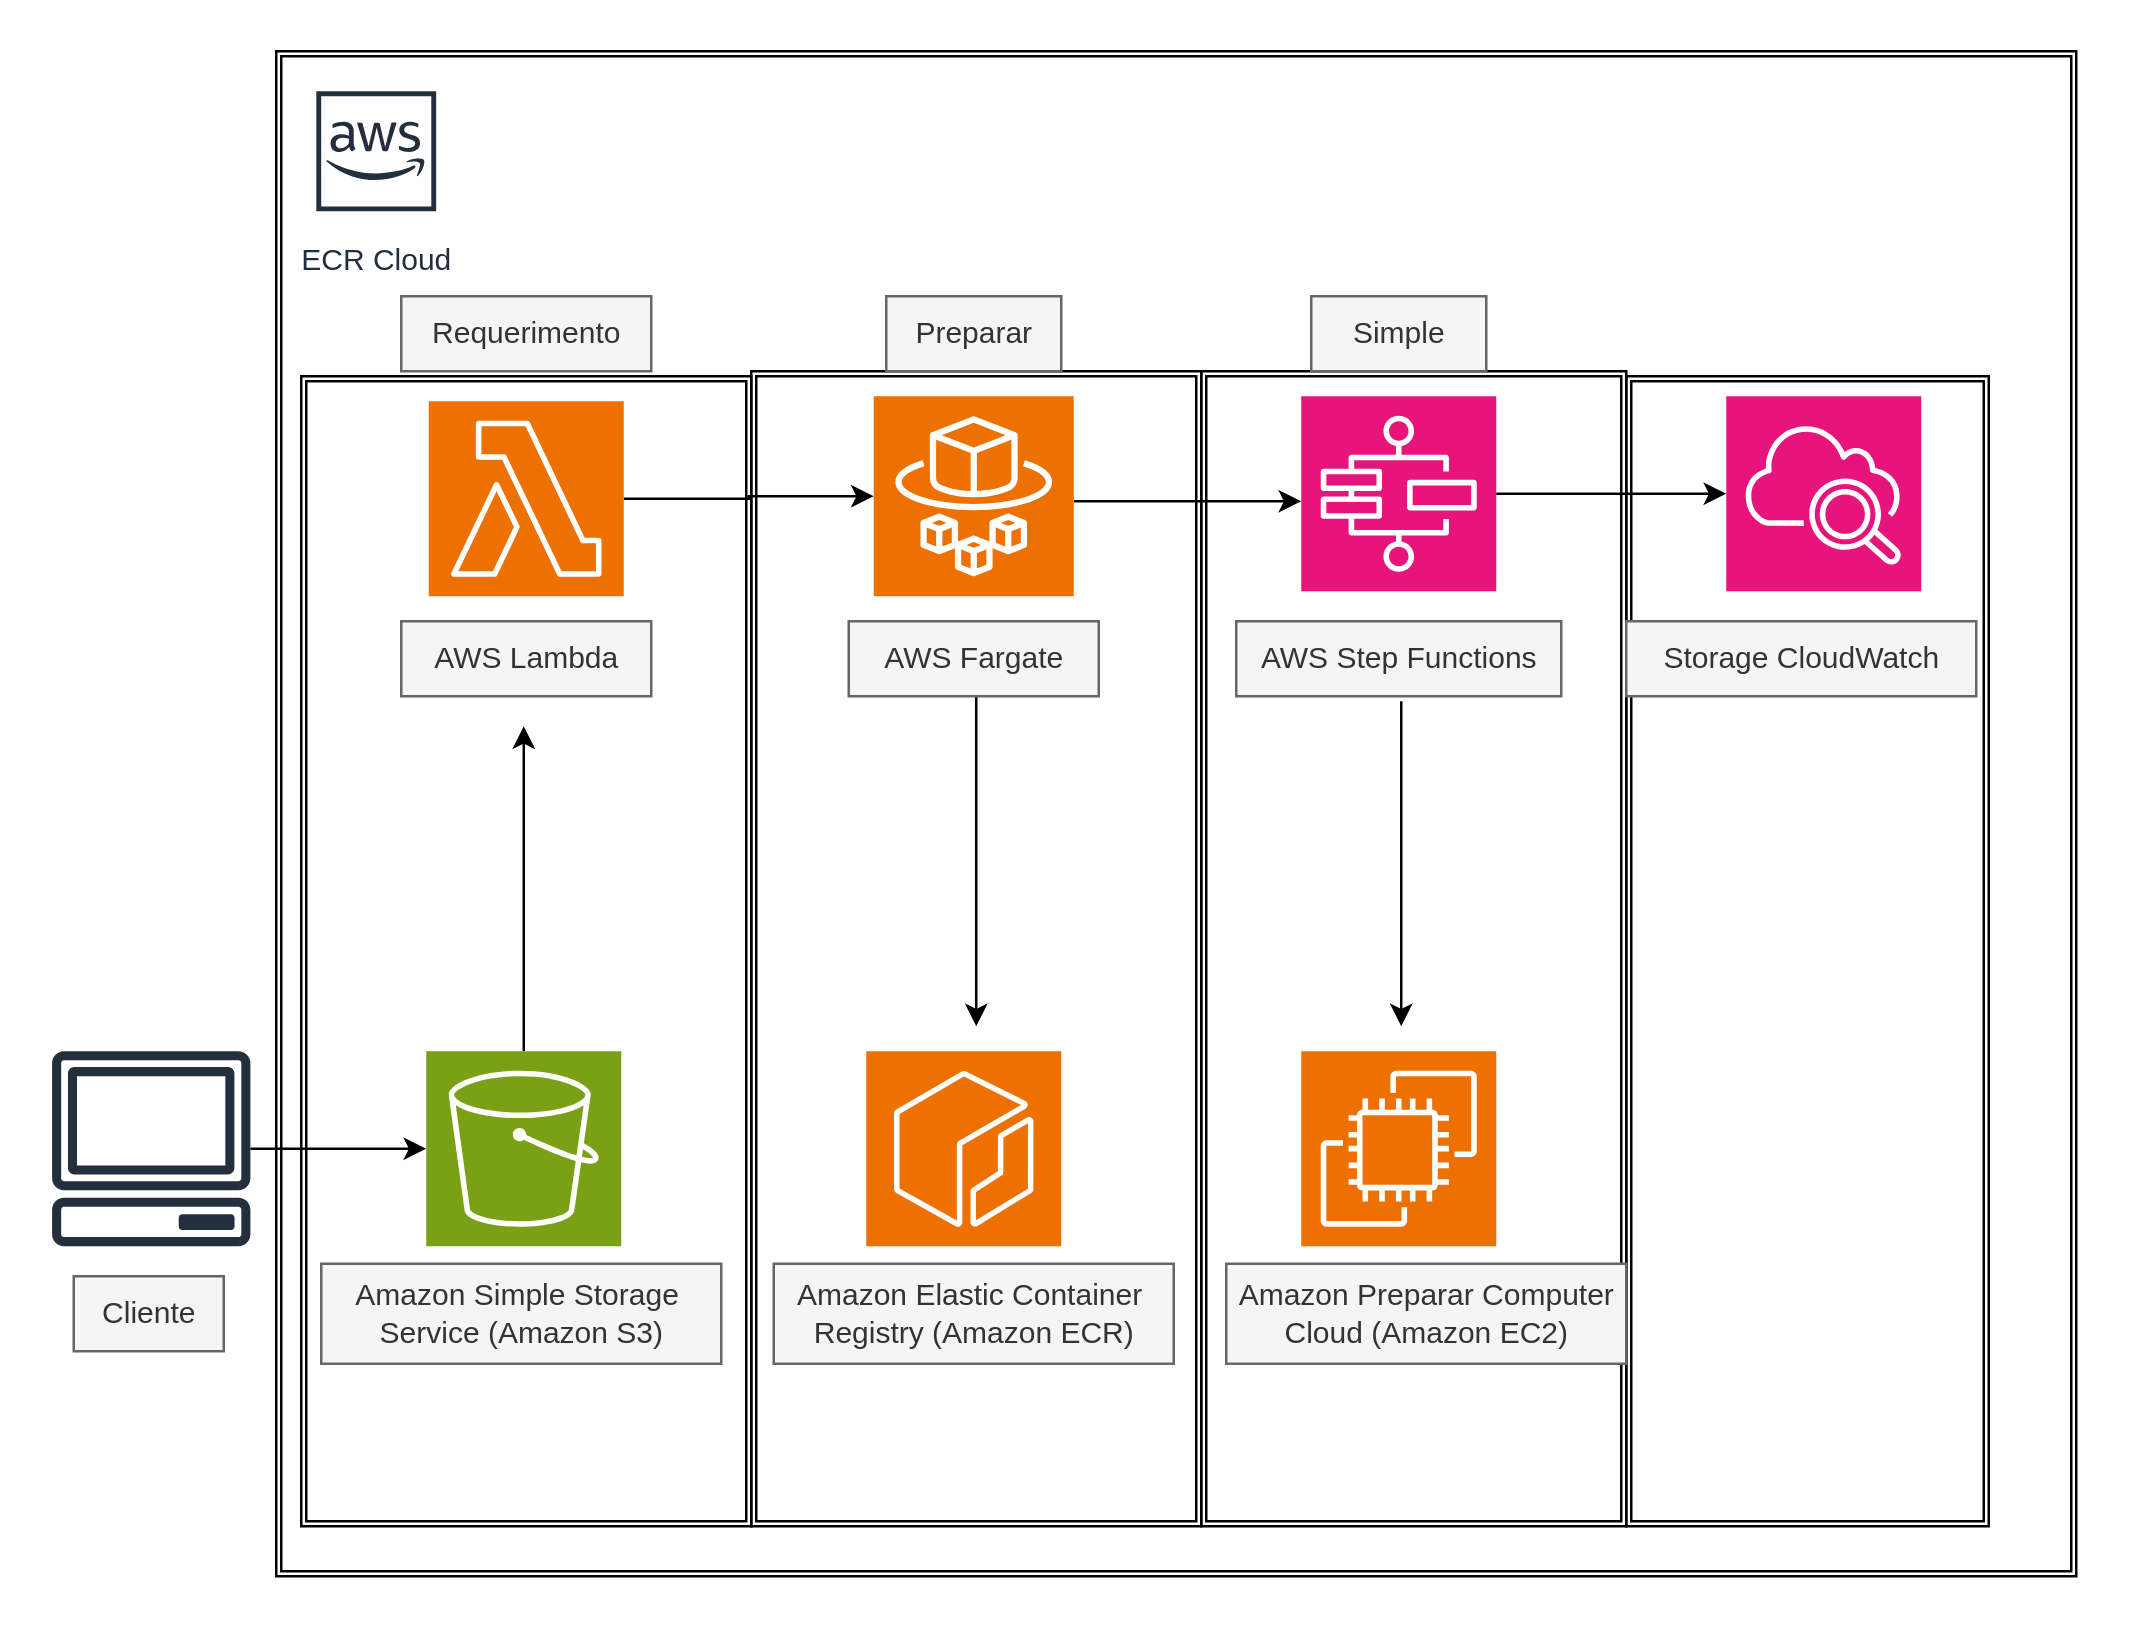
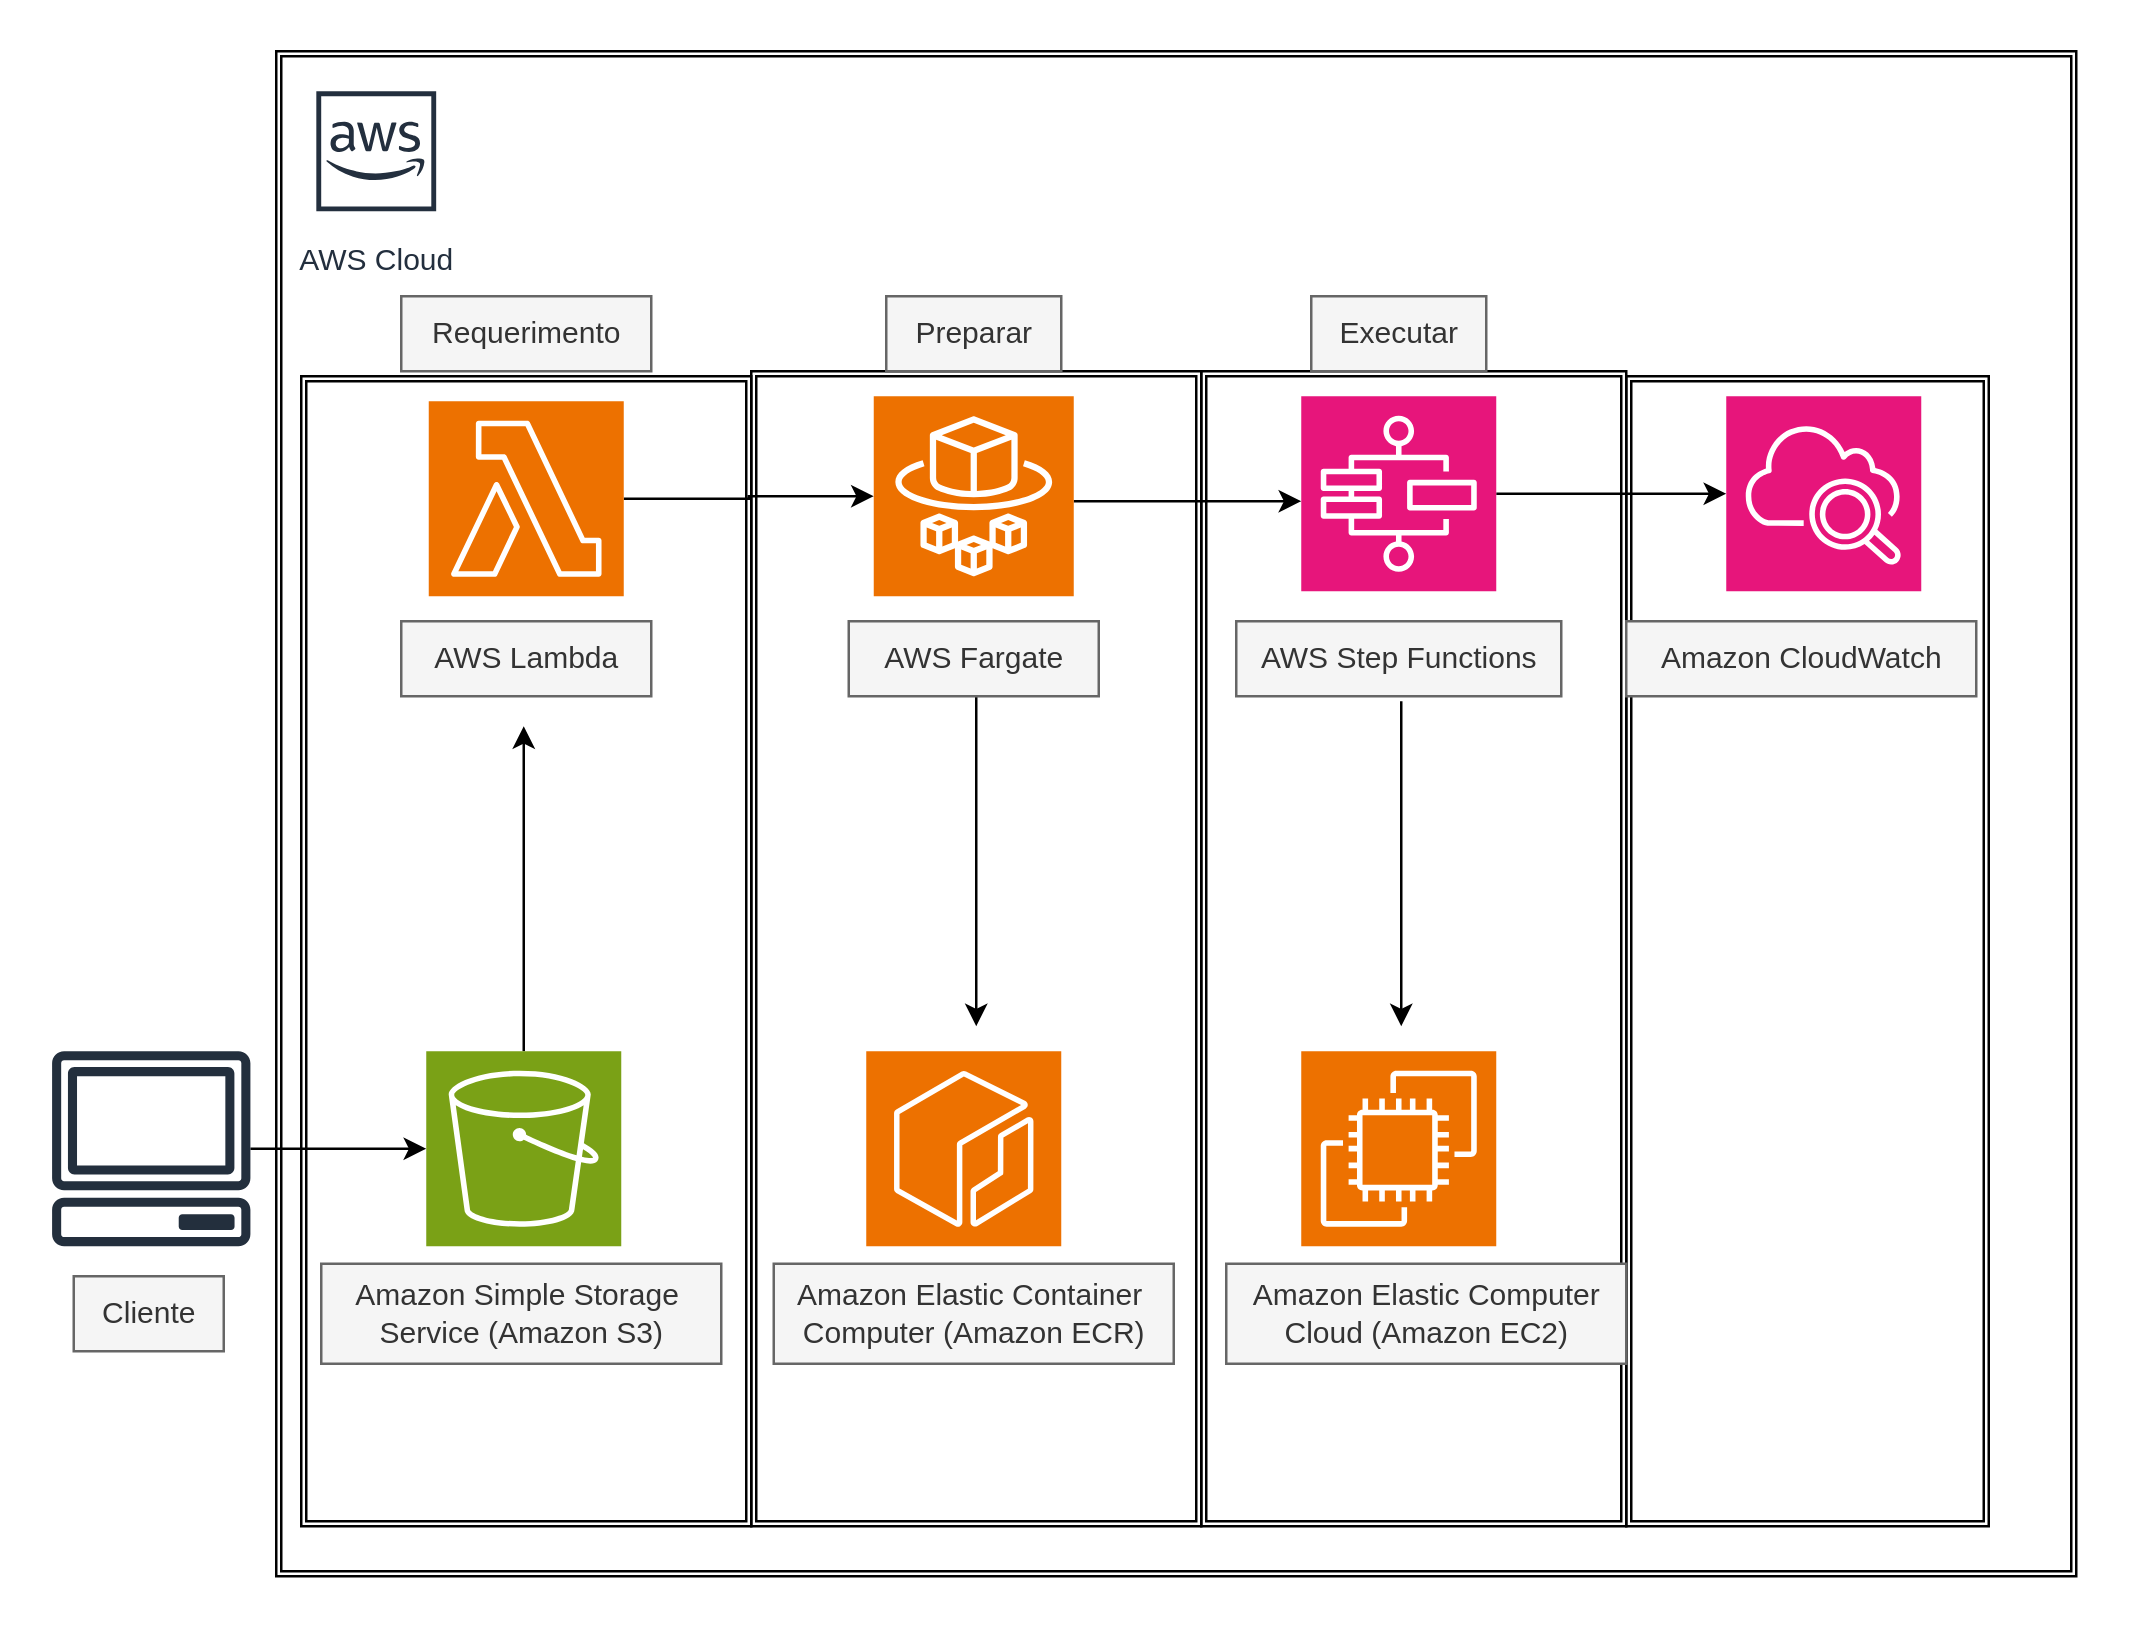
node "ECR Cloud": label "ECR Cloud" -> "AWS Cloud"
node "Simple": label "Simple" -> "Executar"
node "Storage CloudWatch": label "Storage CloudWatch" -> "Amazon CloudWatch"
node "Amazon Elastic Container Registry (Amazon ECR)": label "Amazon Elastic Container Registry (Amazon ECR)" -> "Amazon Elastic Container Computer (Amazon ECR)"
node "Amazon Preparar Computer Cloud (Amazon EC2)": label "Amazon Preparar Computer Cloud (Amazon EC2)" -> "Amazon Elastic Computer Cloud (Amazon EC2)"
